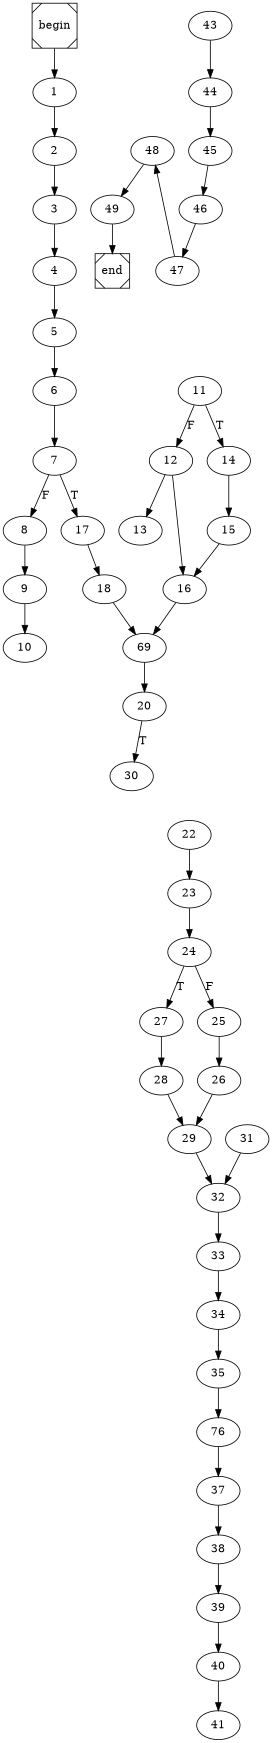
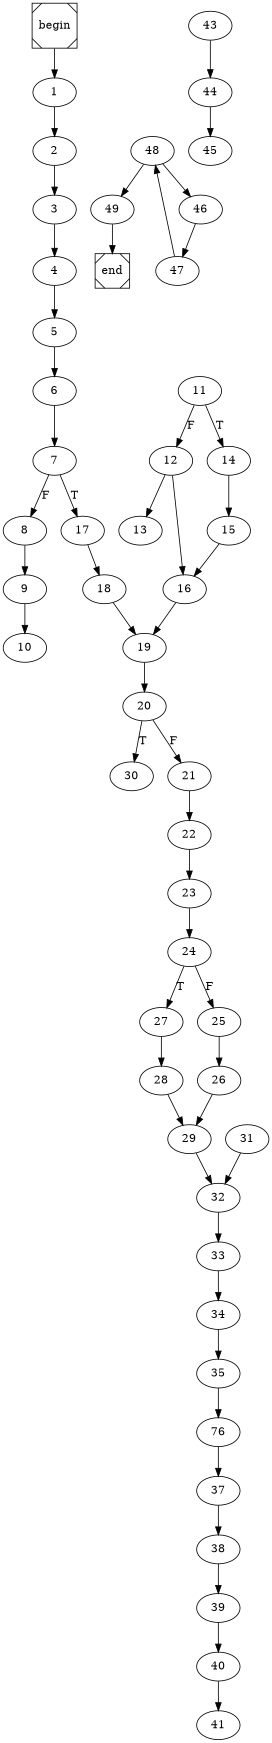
edge "45" -> "46": now "48" -> "46"
node "69": label "69" -> "19"
node "21": added
